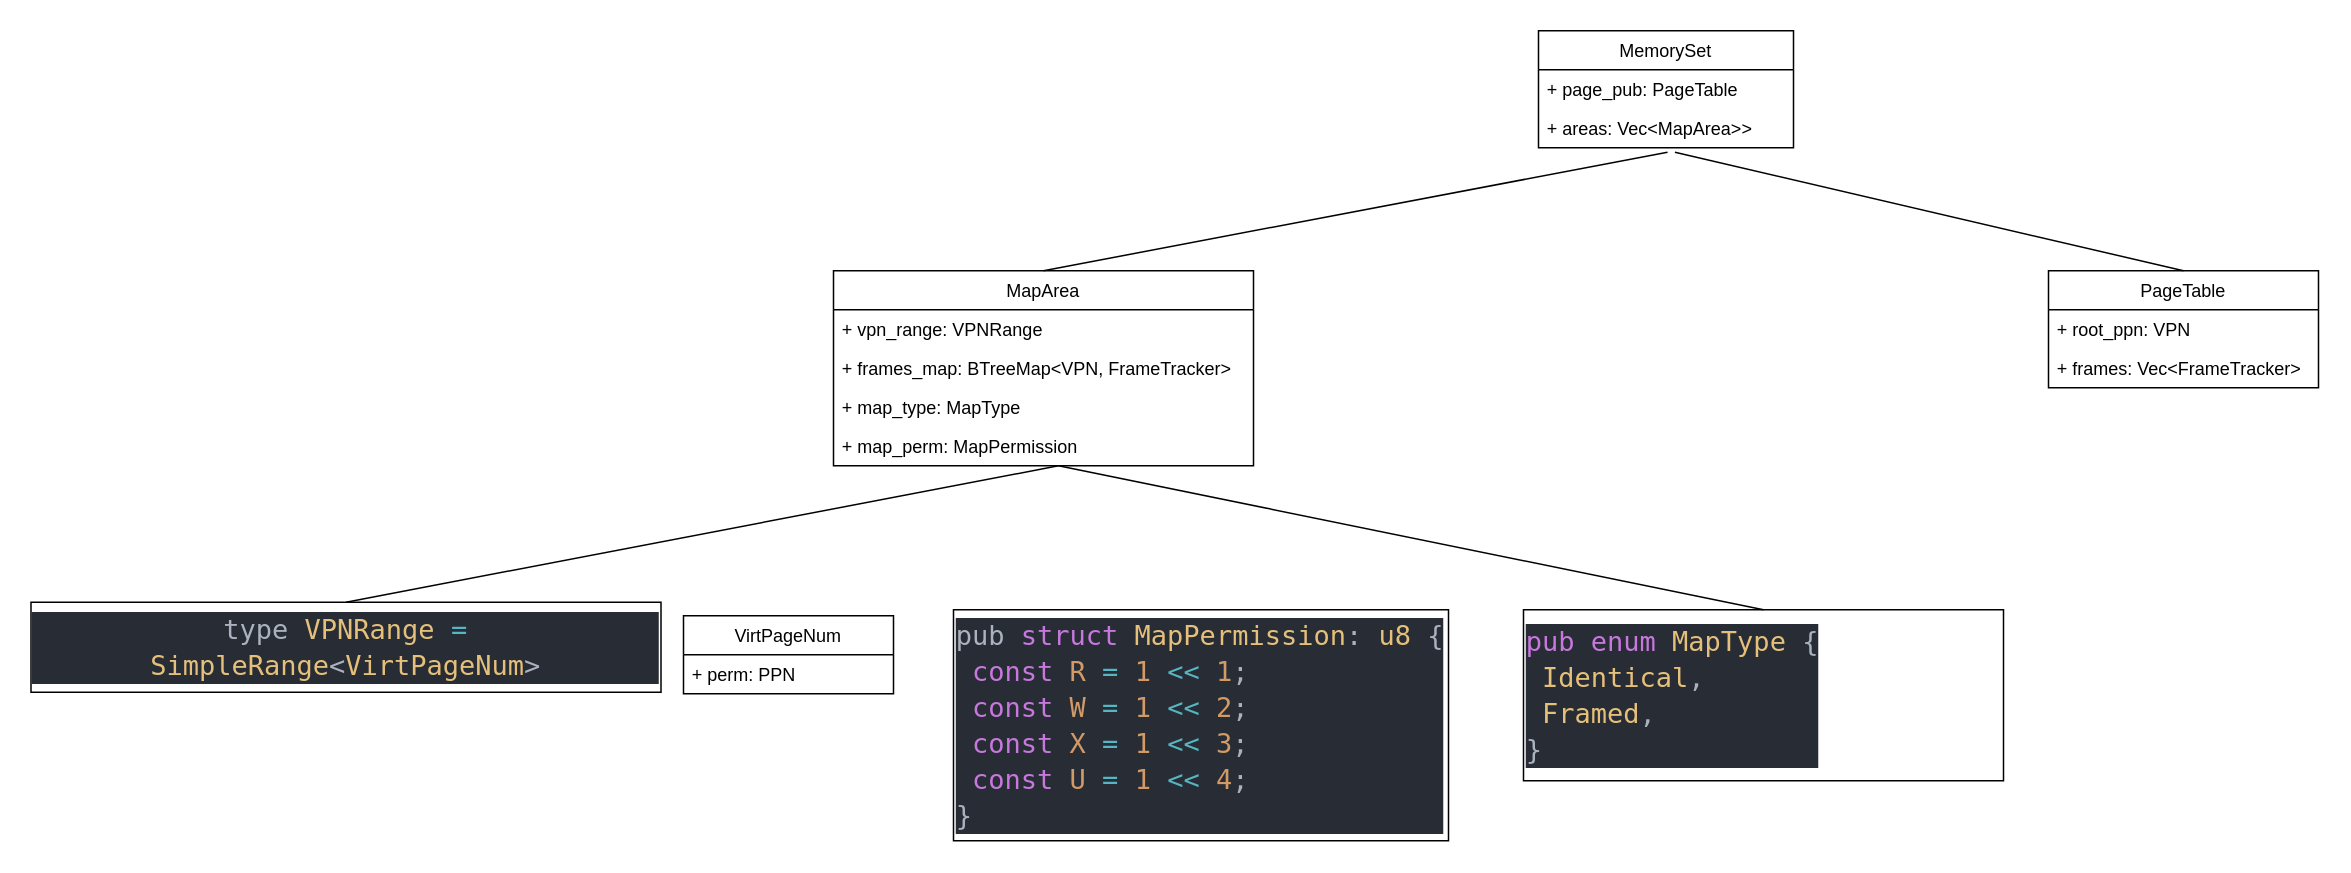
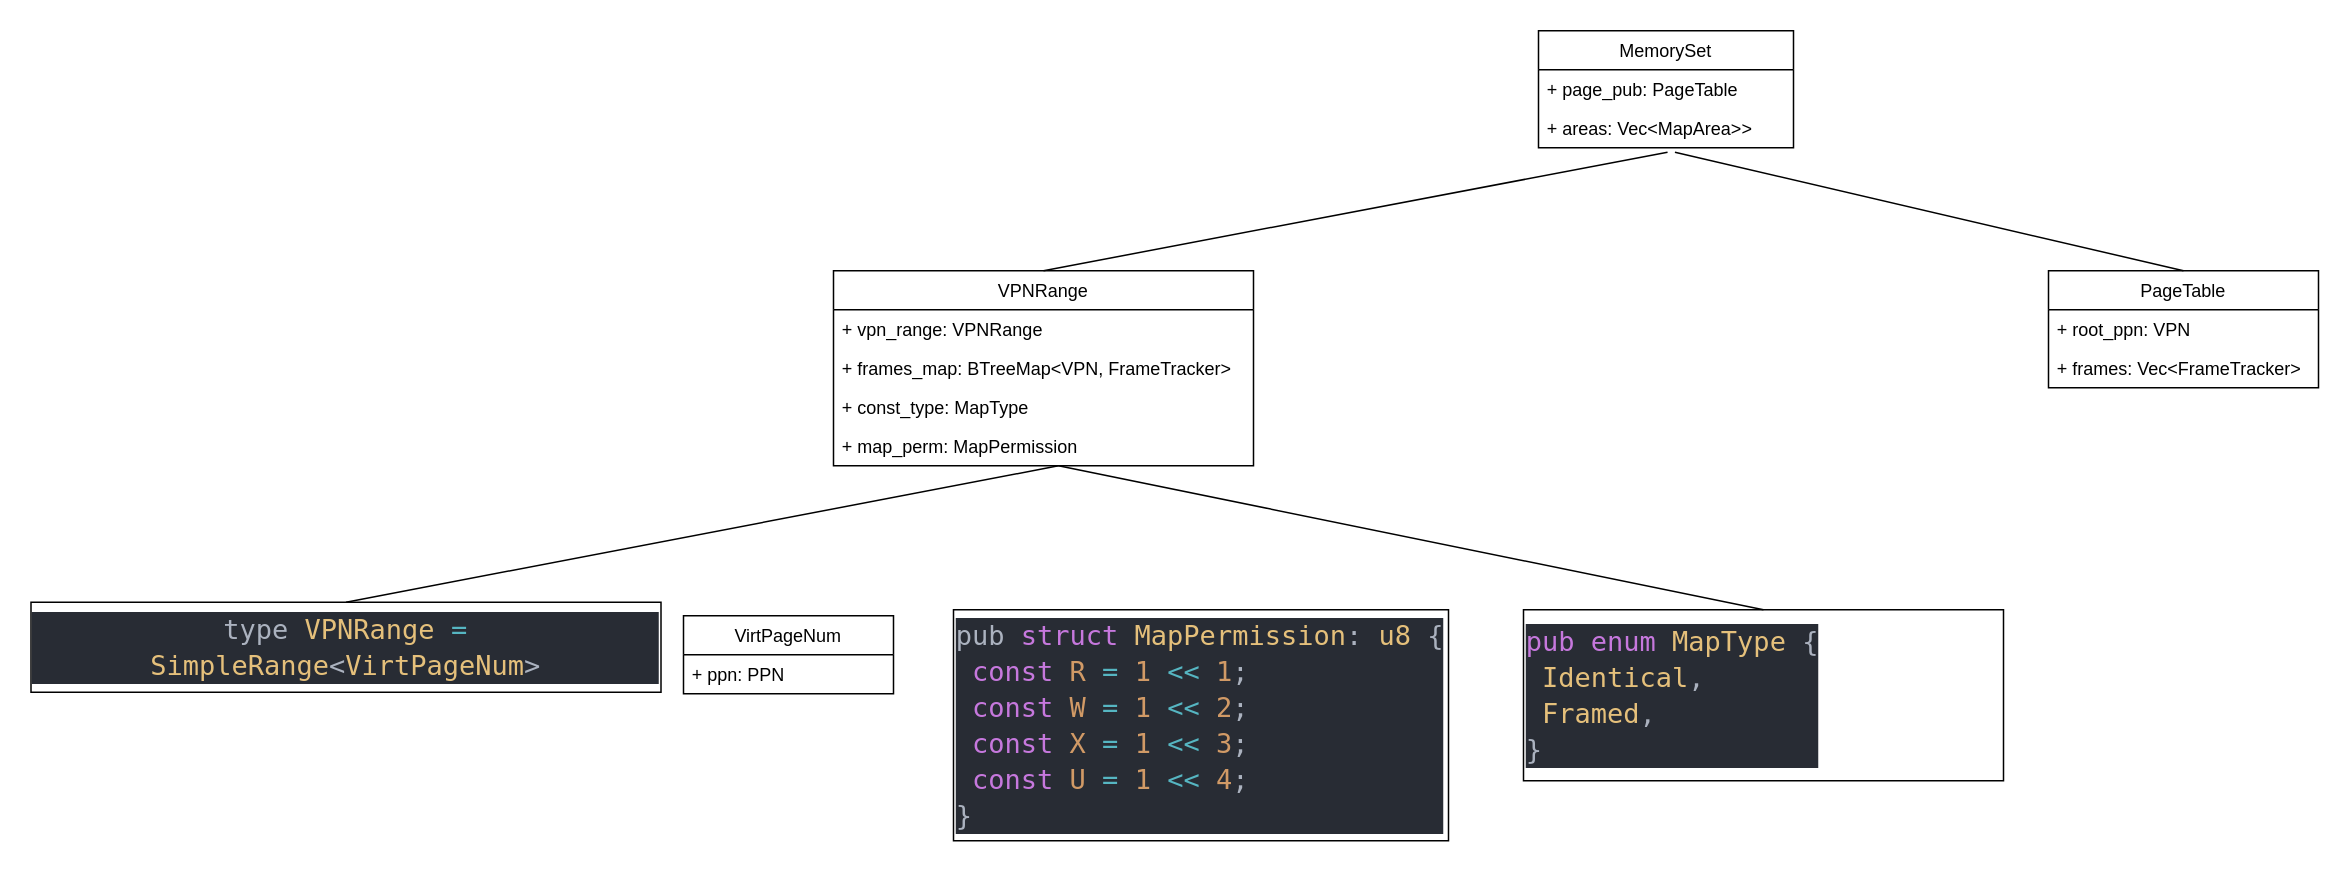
node "MapArea": label "MapArea" -> "VPNRange"
node "+ map_type: MapType": label "+ map_type: MapType" -> "+ const_type: MapType"
node "+ perm: PPN": label "+ perm: PPN" -> "+ ppn: PPN"
